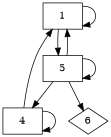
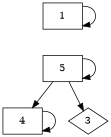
edge "1" -> "5": removed
edge "5" -> "1": removed
edge "4" -> "1": removed
node "6": label "6" -> "3"
